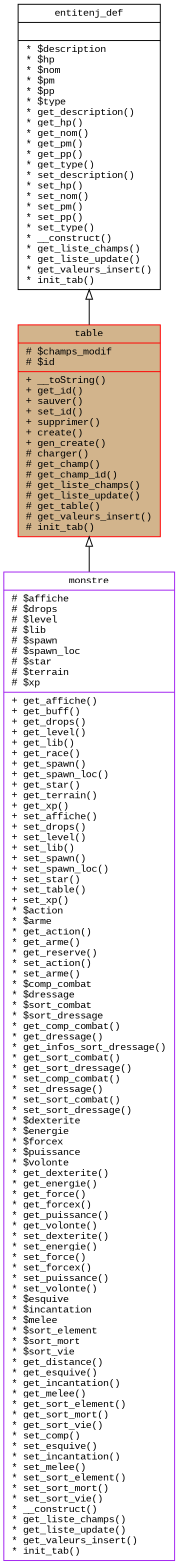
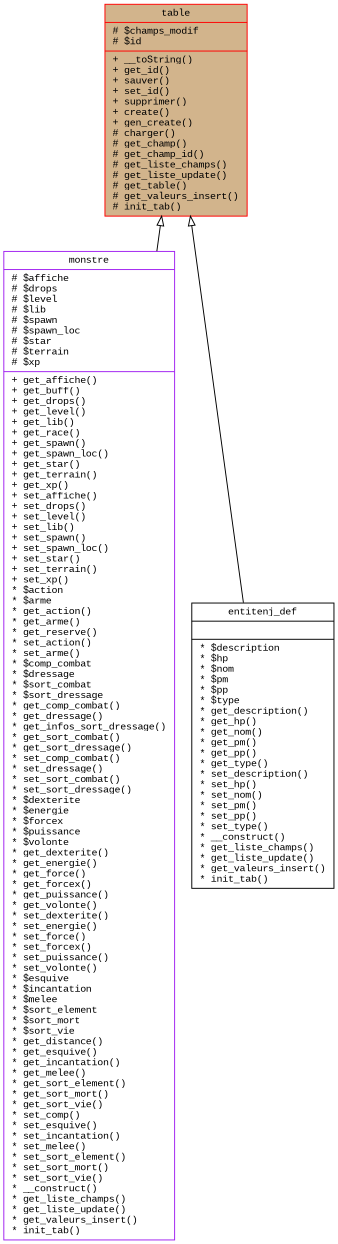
edge "table" -> "entitenj_def": reversed
node "monstre": text "+ set_table()" -> "+ set_terrain()"
